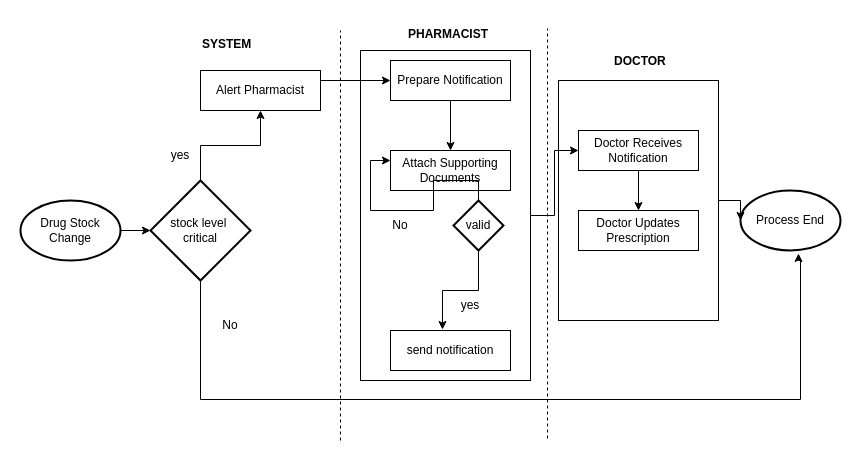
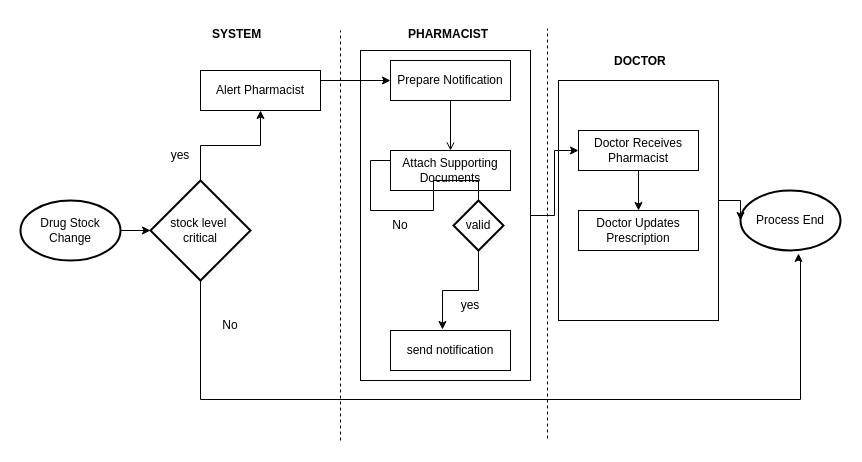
node "SYSTEM": moved (246, 51) -> (256, 41)
edge "Prepare Notification" -> "Attach Supporting Documents": arrowhead classic -> open
node "Doctor Receives Notification": label "Doctor Receives Notification" -> "Doctor Receives Pharmacist"
edge "valid" -> "Attach Supporting Documents": arrowhead classic -> none
